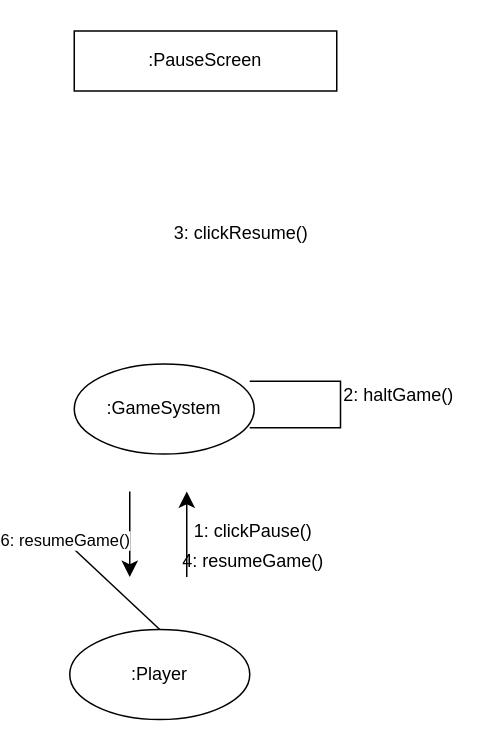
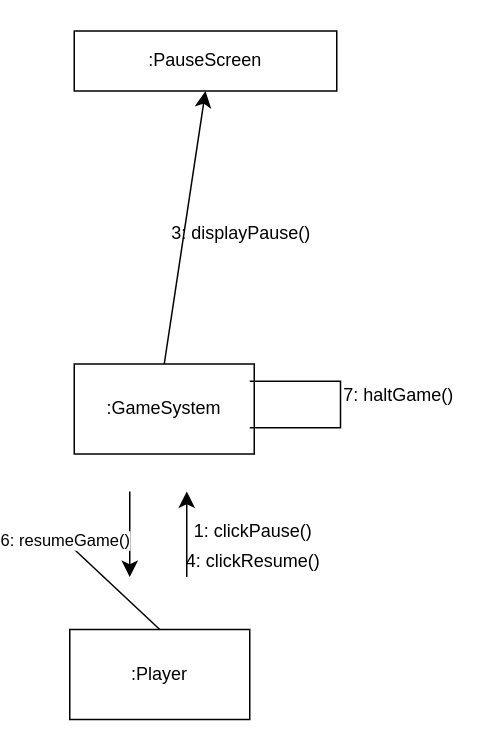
edge ":GameSystem" -> ":PauseScreen": added
node "3: clickResume()": label "3: clickResume()" -> "3: displayPause()"
node "2: haltGame()": label "2: haltGame()" -> "7: haltGame()"
node ":GameSystem": shape ellipse -> rectangle
node "4: resumeGame()": label "4: resumeGame()" -> "4: clickResume()"
node ":Player": shape ellipse -> rectangle
